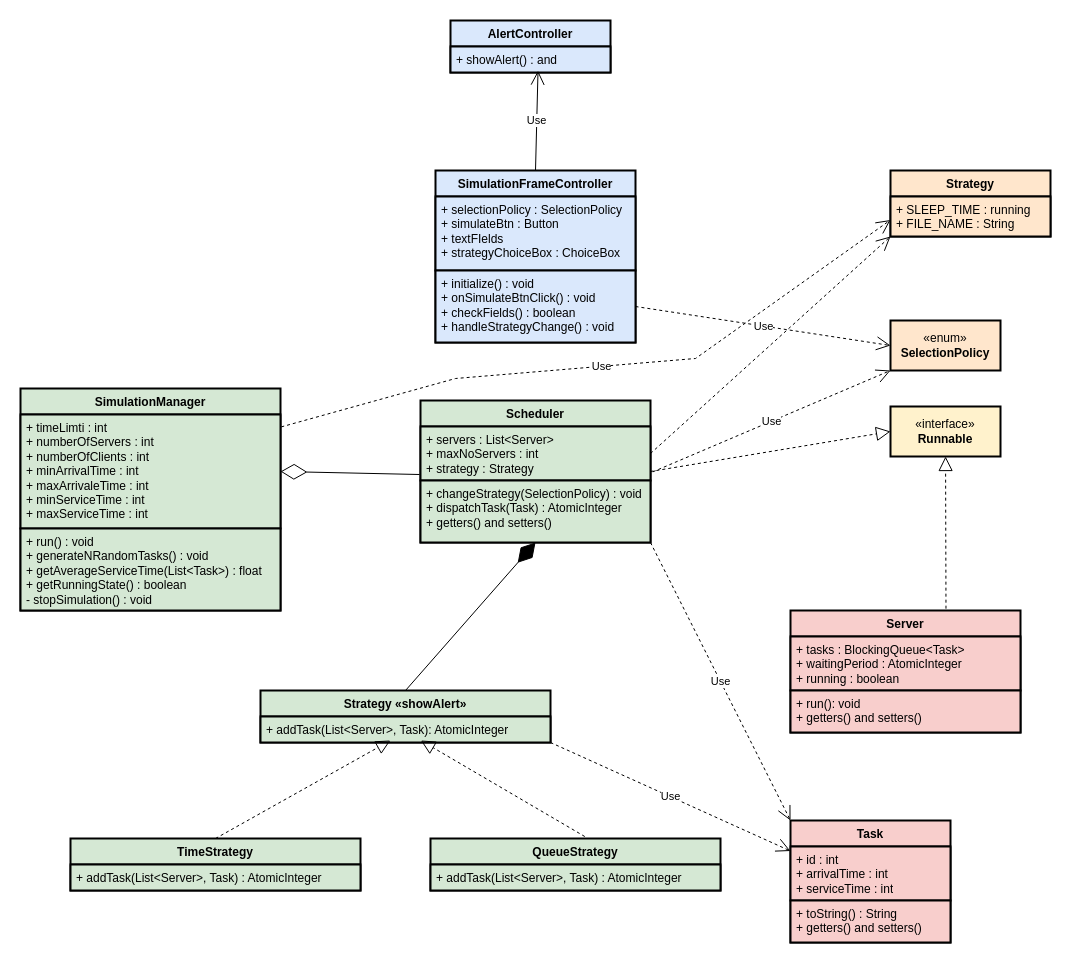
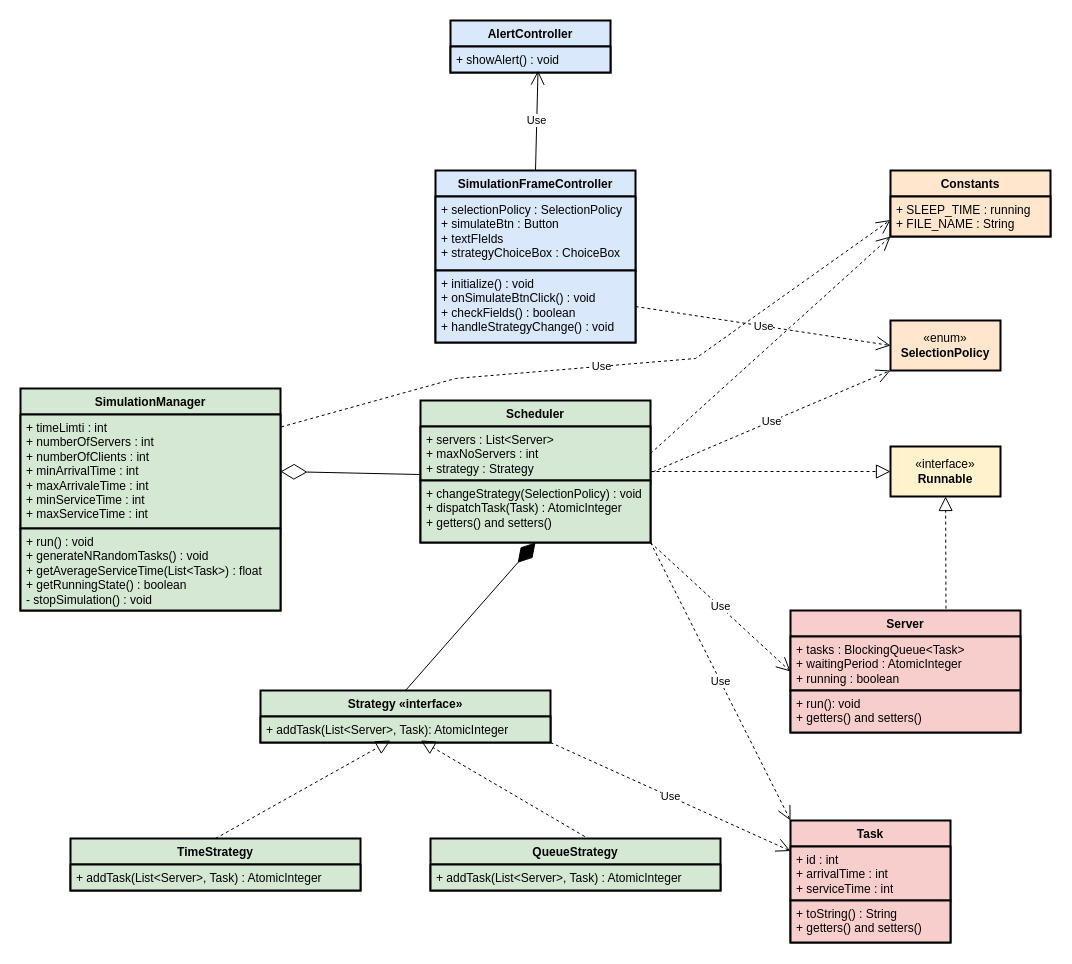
node "+ showAlert() : and": label "+ showAlert() : and" -> "+ showAlert() : void"
node "Strategy": label "Strategy" -> "Constants"
node "«interface» Runnable": moved (946, 432) -> (946, 472)
edge "Scheduler" -> "Server": added, label "Use"
node "Strategy «showAlert»": label "Strategy «showAlert»" -> "Strategy «interface»"
